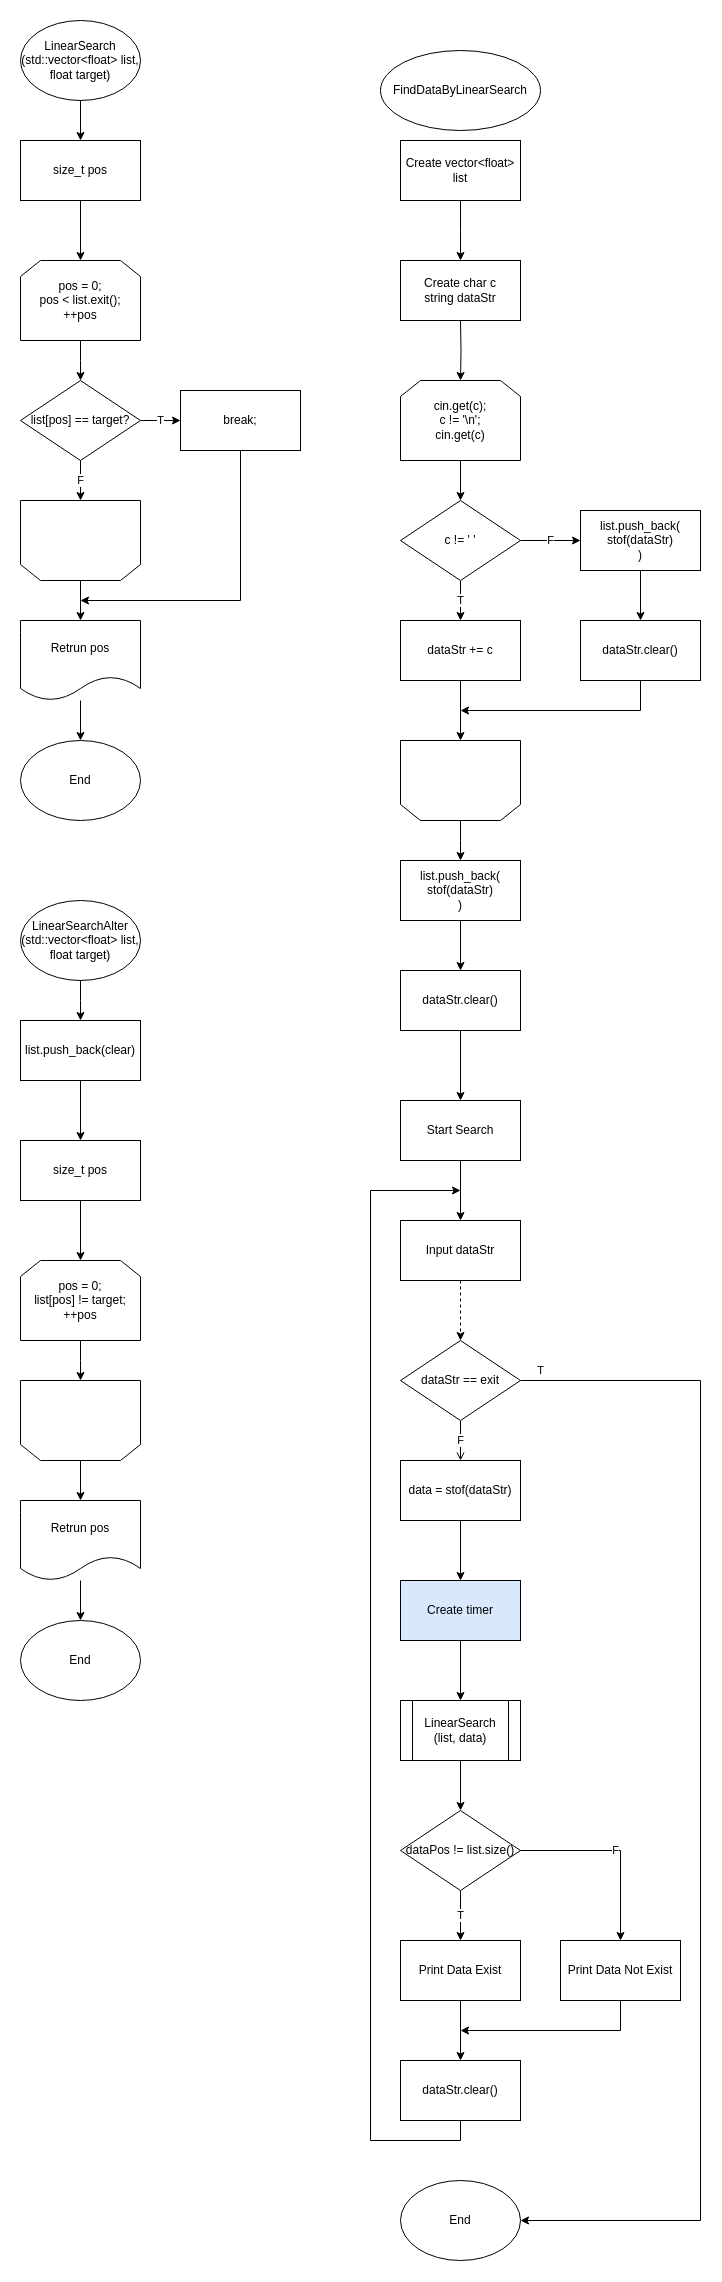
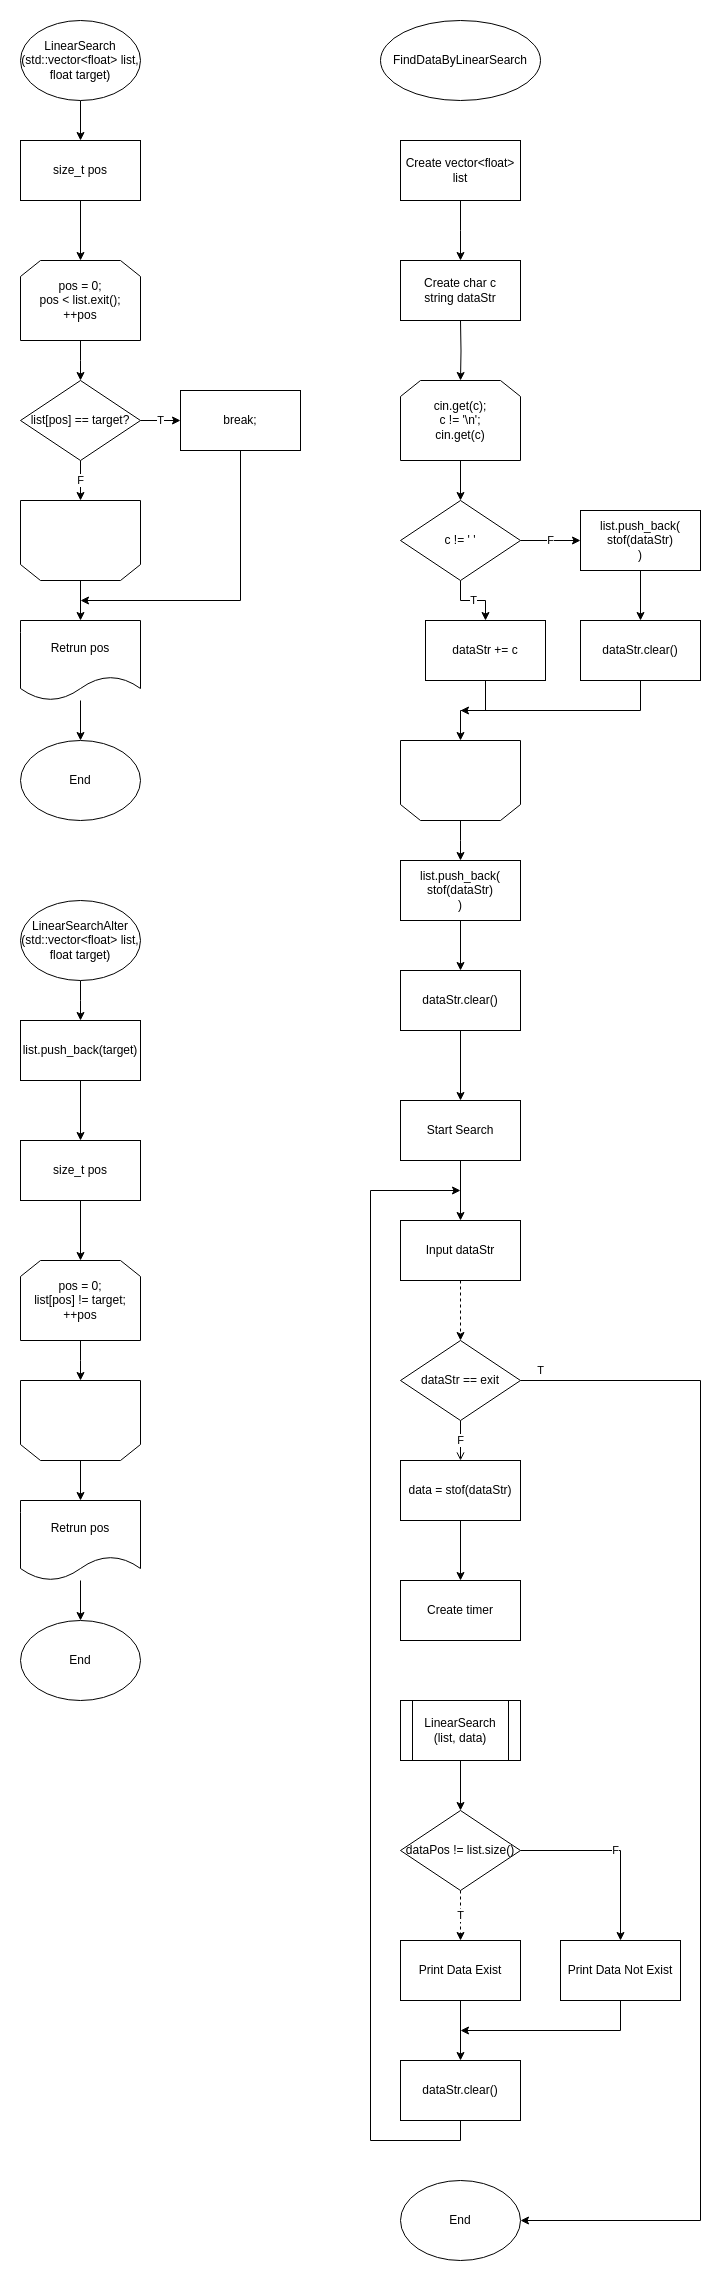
node "FindDataByLinearSearch": moved (461, 91) -> (461, 61)
node "dataStr += c": moved (461, 651) -> (486, 651)
node "list.push_back(clear)": label "list.push_back(clear)" -> "list.push_back(target)"
node "Create timer": fillcolor #dae8fc -> #ffffff
edge "Create timer" -> "LinearSearch (list, data)": removed
edge "dataPos != list.size()" -> "Print Data Exist": style solid -> dashed
